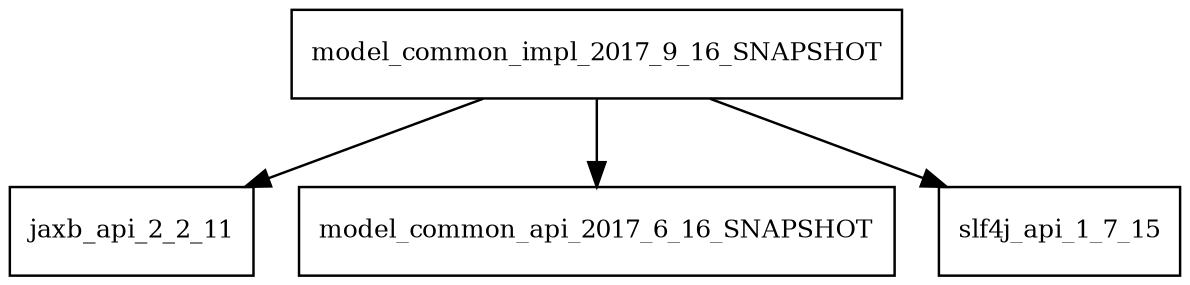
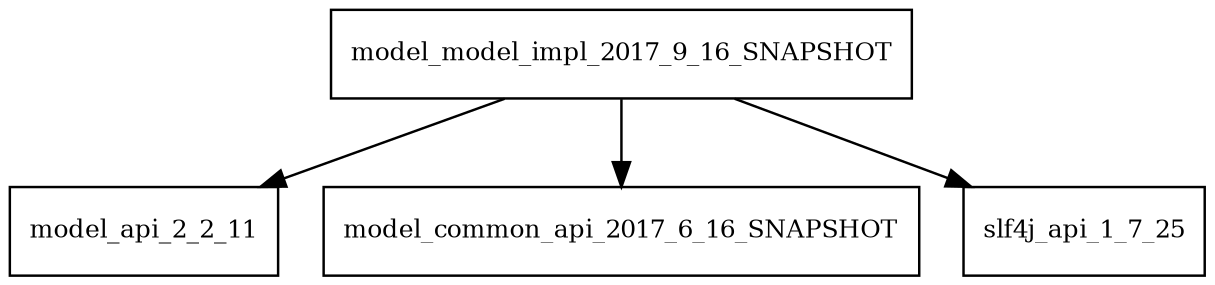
node "model_common_impl_2017_9_16_SNAPSHOT": label "model_common_impl_2017_9_16_SNAPSHOT" -> "model_model_impl_2017_9_16_SNAPSHOT"
node "jaxb_api_2_2_11": label "jaxb_api_2_2_11" -> "model_api_2_2_11"
node "slf4j_api_1_7_15": label "slf4j_api_1_7_15" -> "slf4j_api_1_7_25"
